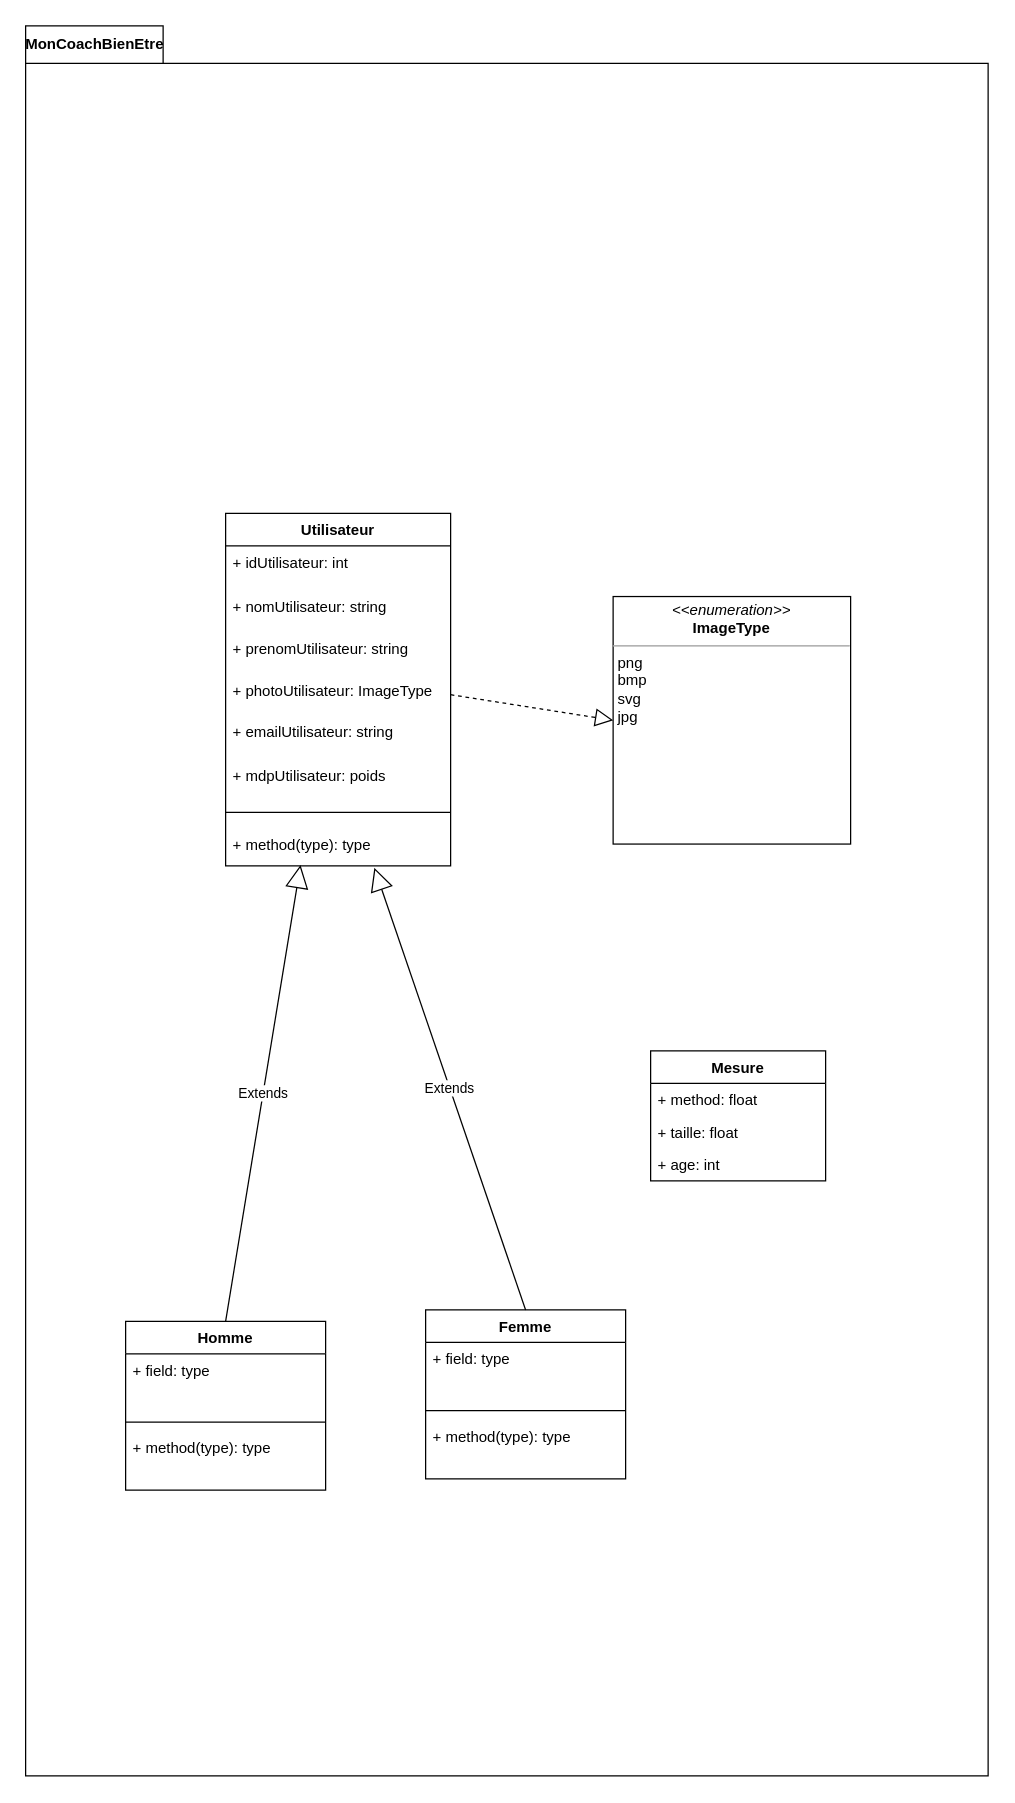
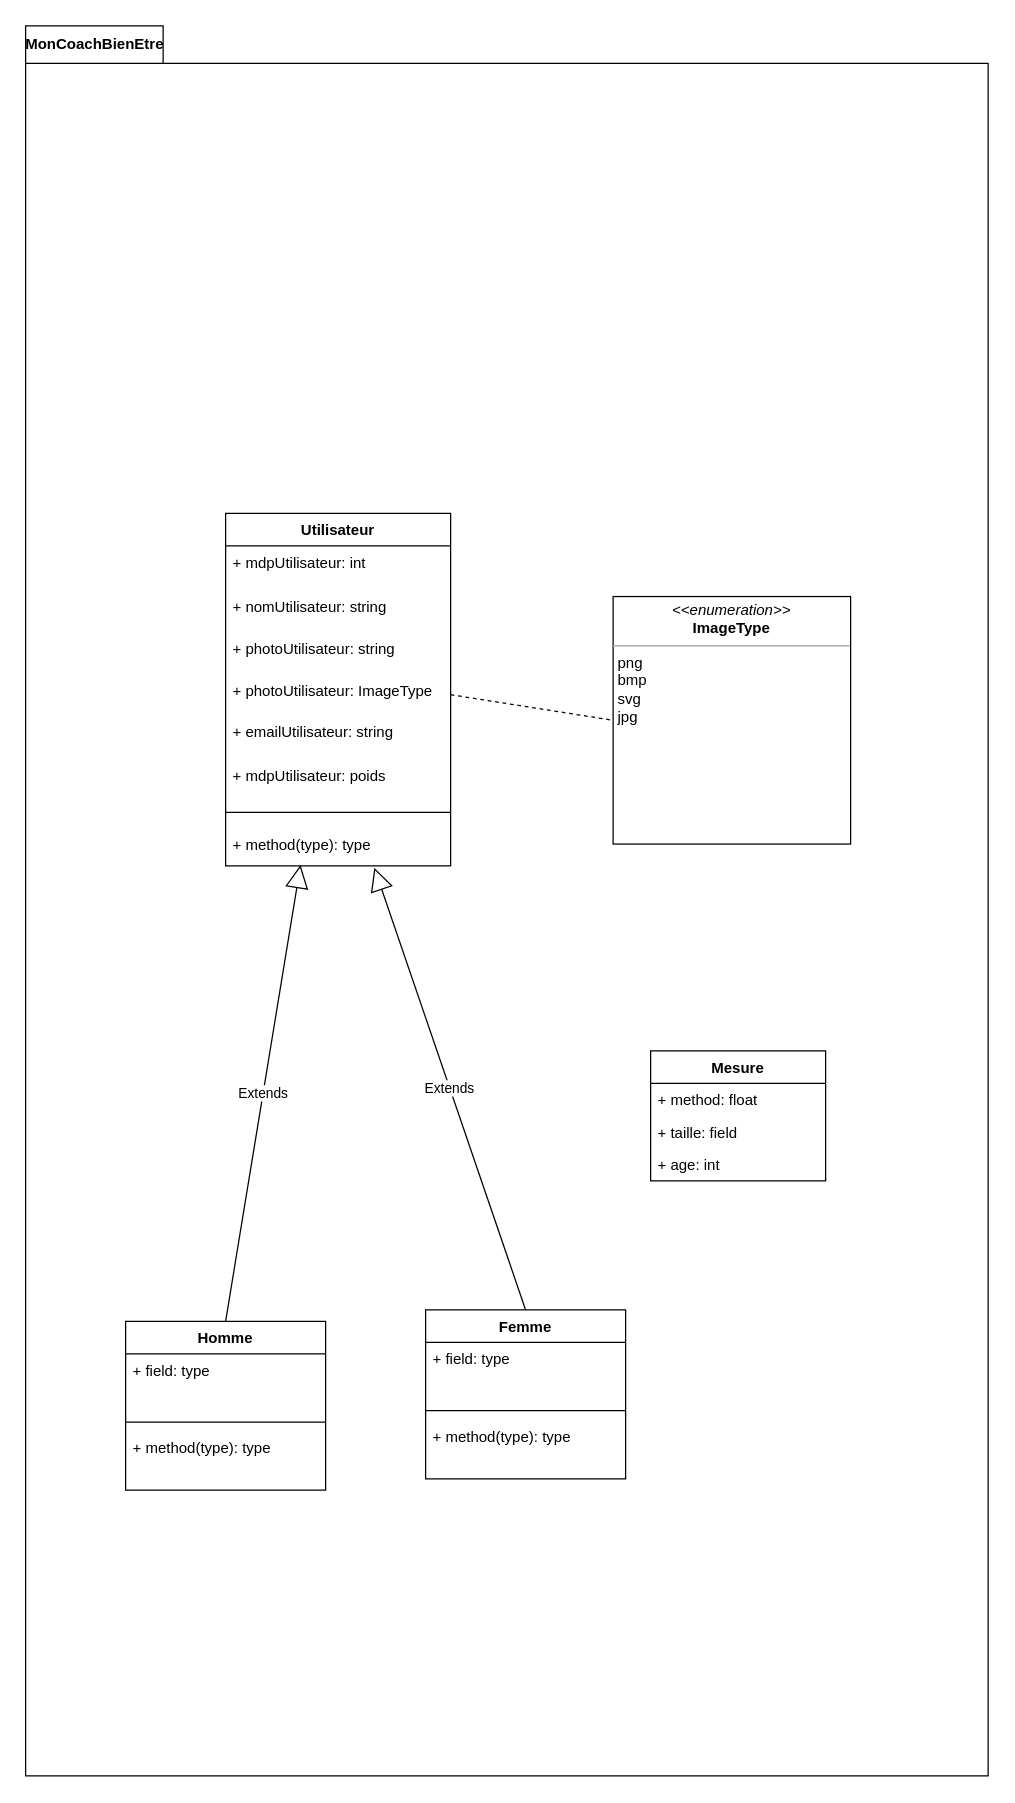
node "+ idUtilisateur: int": label "+ idUtilisateur: int" -> "+ mdpUtilisateur: int"
node "+ prenomUtilisateur: string": label "+ prenomUtilisateur: string" -> "+ photoUtilisateur: string"
edge "+ photoUtilisateur: ImageType" -> "<<enumeration>> ImageType png bmp svg jpg": arrowhead block -> none
node "+ taille: float": label "+ taille: float" -> "+ taille: field"
